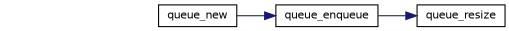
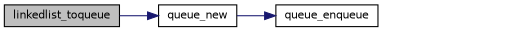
node "linkedlist_toqueue": added
node "queue_resize": removed
